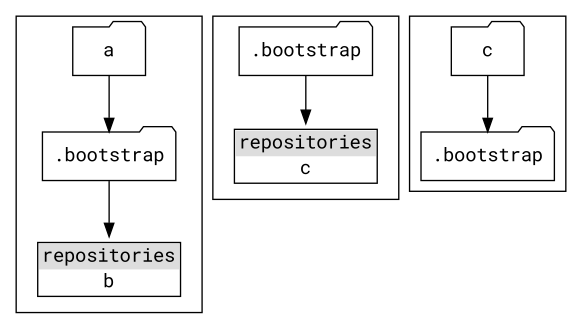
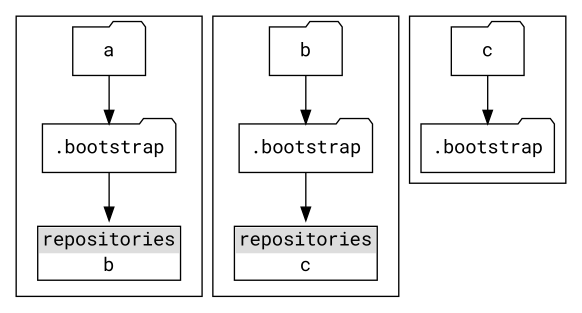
node "b": added
